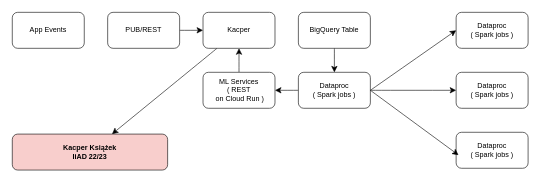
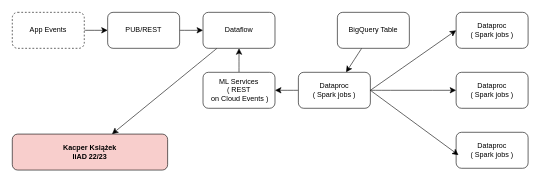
node "App Events": style solid -> dashed
edge "App Events" -> "PUB/REST": added
node "Kacper": label "Kacper" -> "Dataflow"
node "BigQuery Table": moved (335, 30) -> (374, 30)
node "ML Services ( REST on Cloud Run )": label "ML Services ( REST on Cloud Run )" -> "ML Services ( REST on Cloud Events )"
